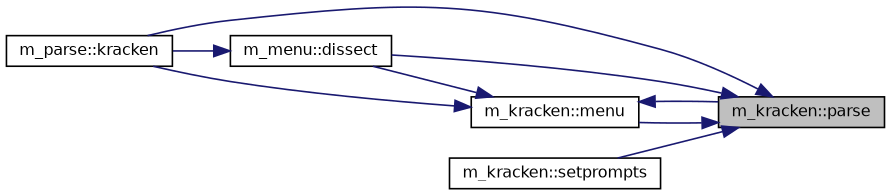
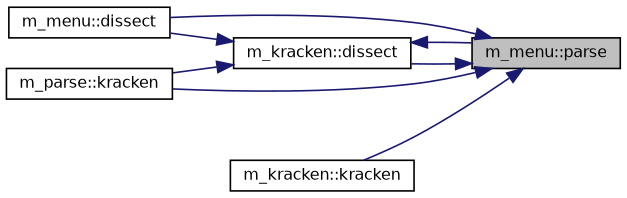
edge "m_parse::kracken" -> "m_menu::dissect": removed
node "m_kracken::menu": label "m_kracken::menu" -> "m_kracken::dissect"
node "m_kracken::parse": label "m_kracken::parse" -> "m_menu::parse"
node "m_kracken::setprompts": label "m_kracken::setprompts" -> "m_kracken::kracken"
